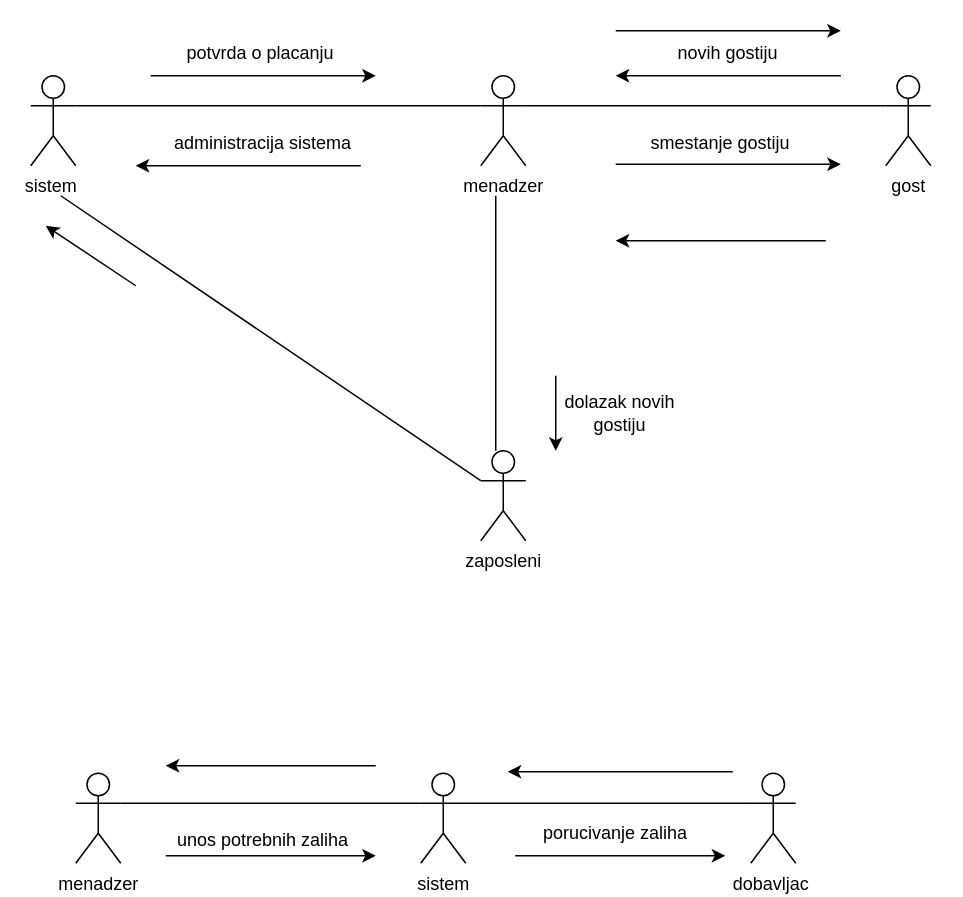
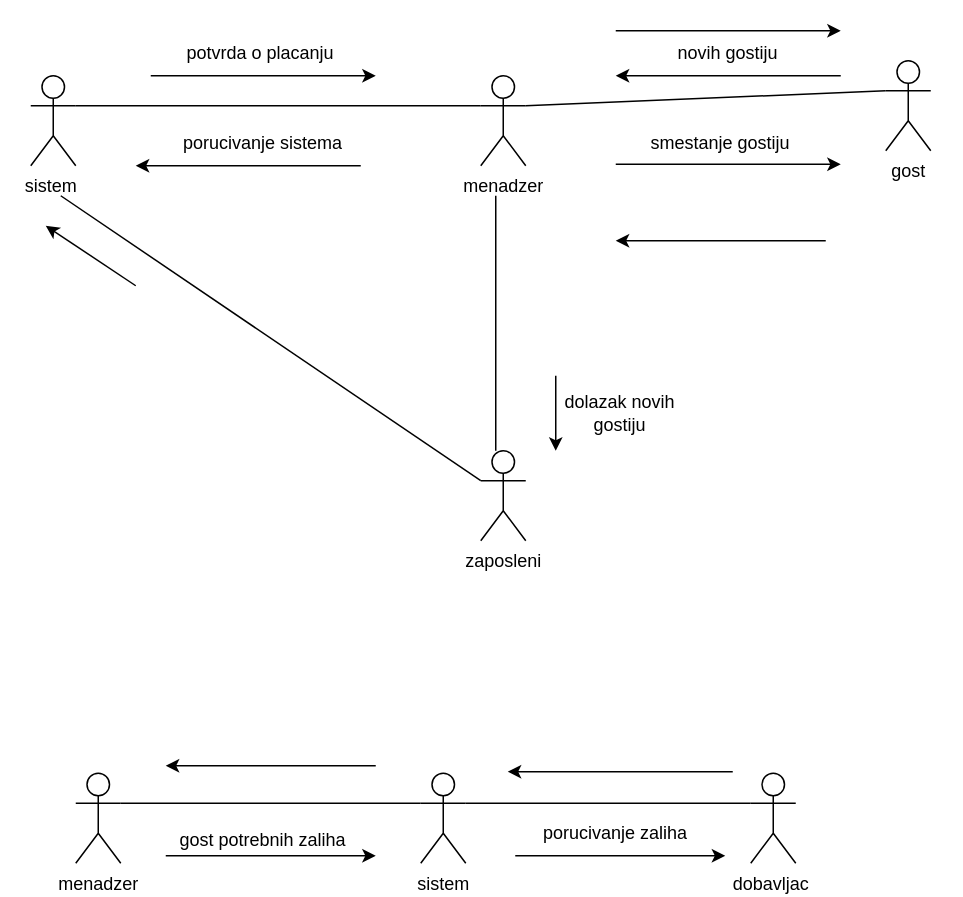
node "gost": moved (908, 121) -> (908, 106)
node "administracija sistema": label "administracija sistema" -> "porucivanje sistema"
node "unos potrebnih zaliha": label "unos potrebnih zaliha" -> "gost potrebnih zaliha"
